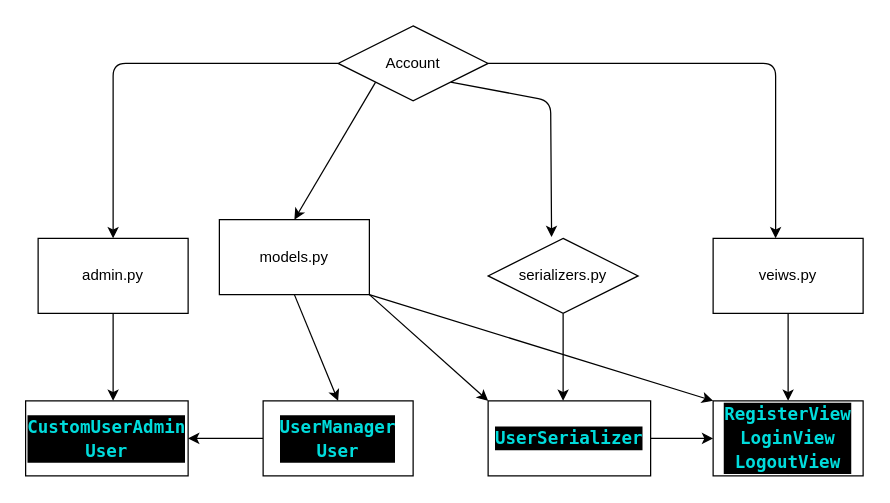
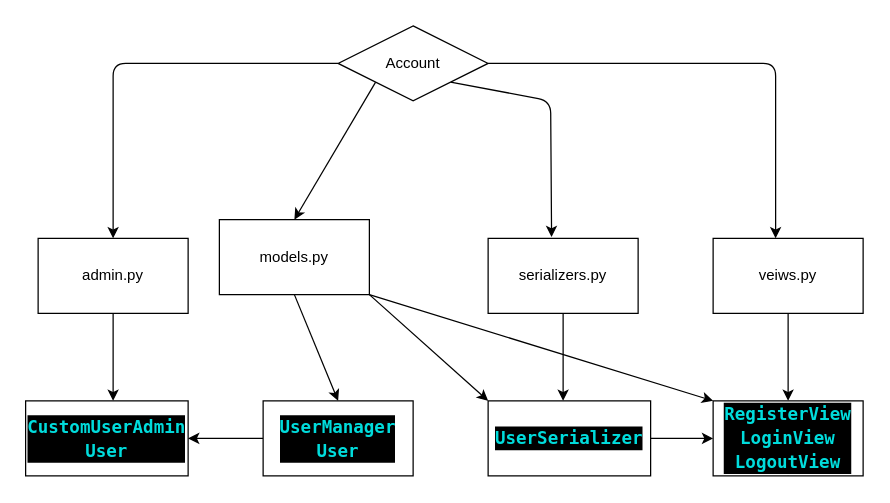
node "serializers.py": shape diamond -> rectangle
